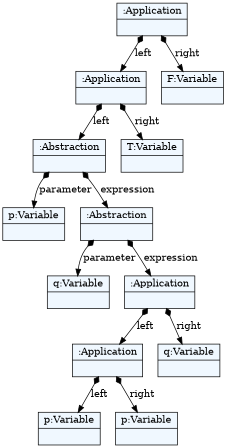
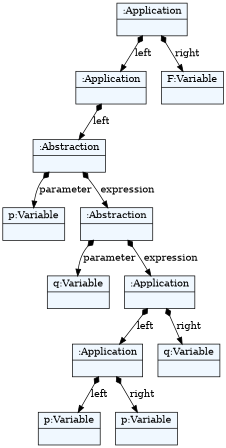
node "T:Variable": removed
